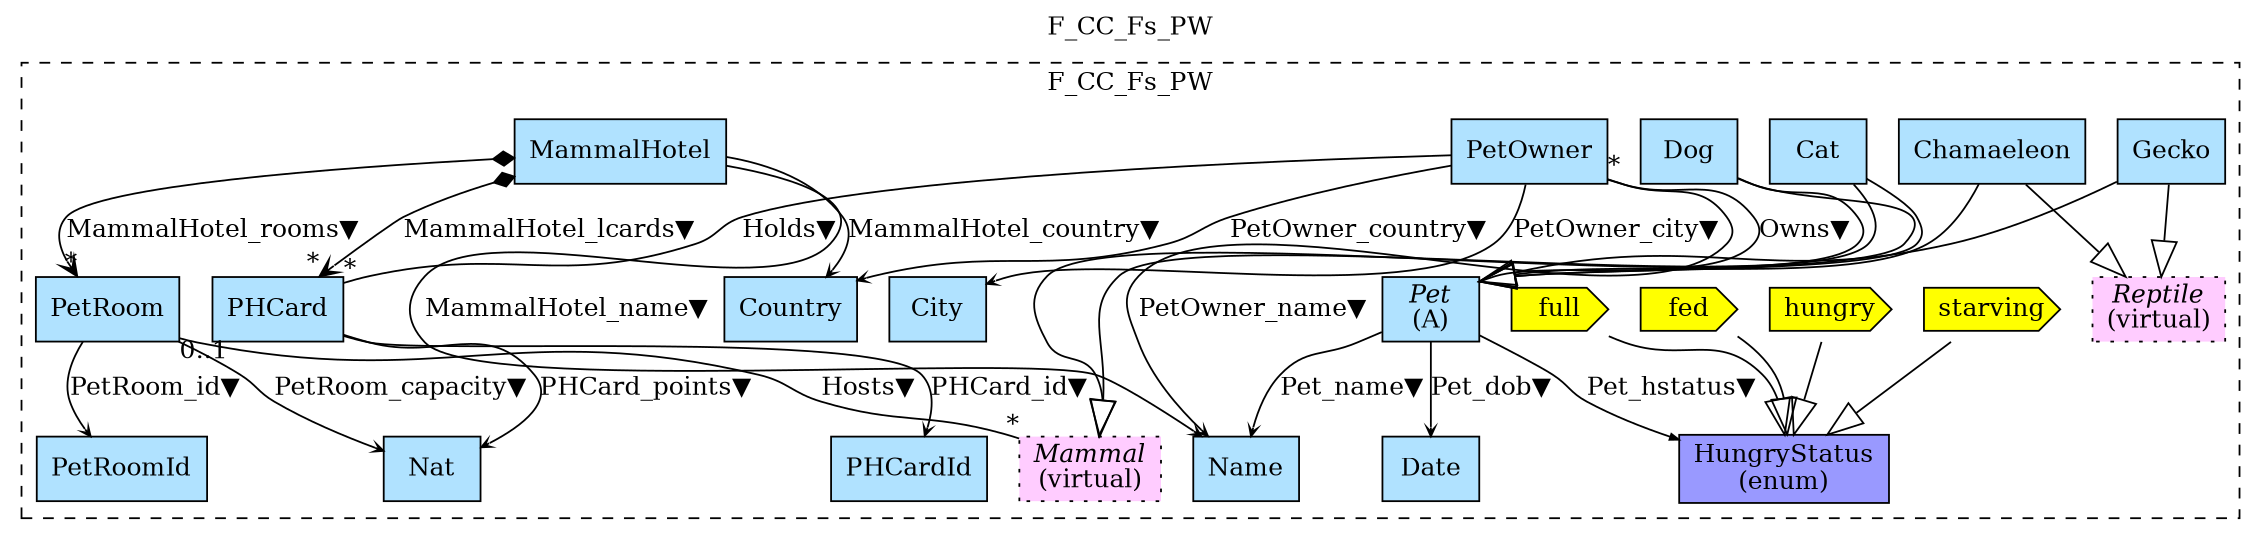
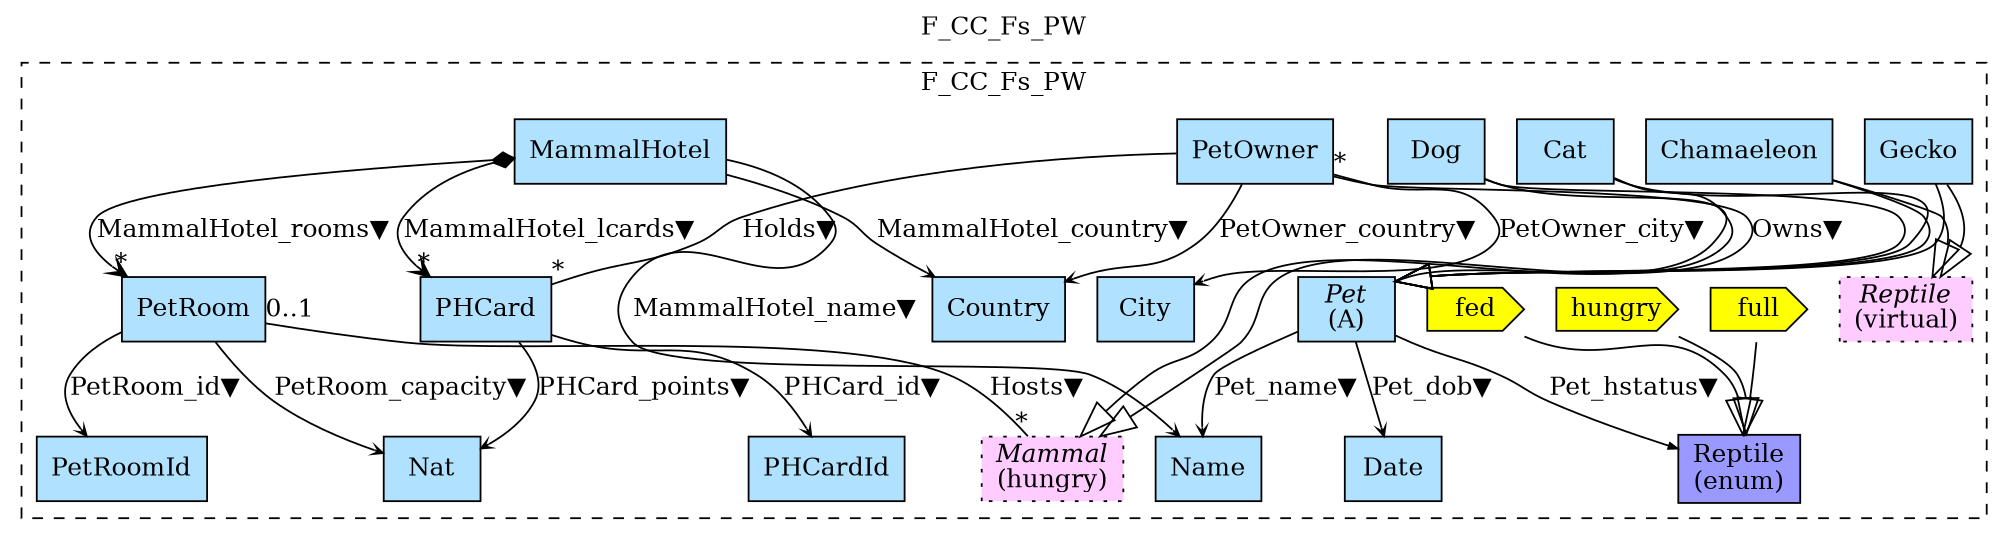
edge "PetOwner" -> "Name": removed, label "PetOwner_name▼"
node "starving": removed
node "HungryStatus (enum)": label "HungryStatus (enum)" -> "Reptile (enum)"
node "Mammal": text "(virtual)" -> "(hungry)"
